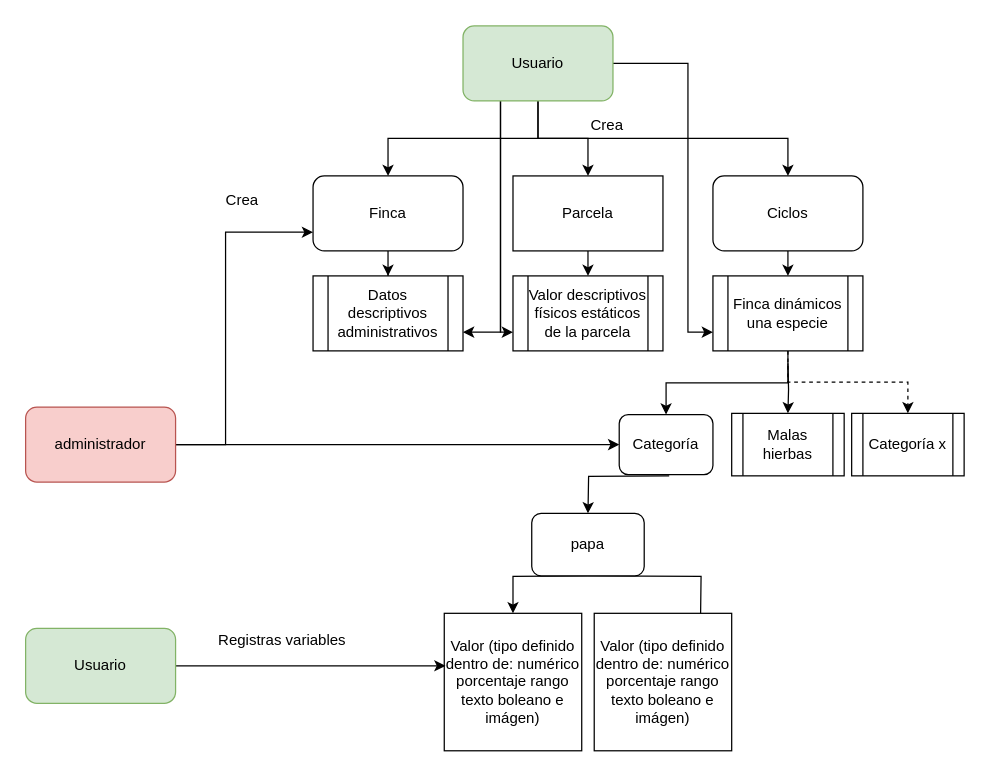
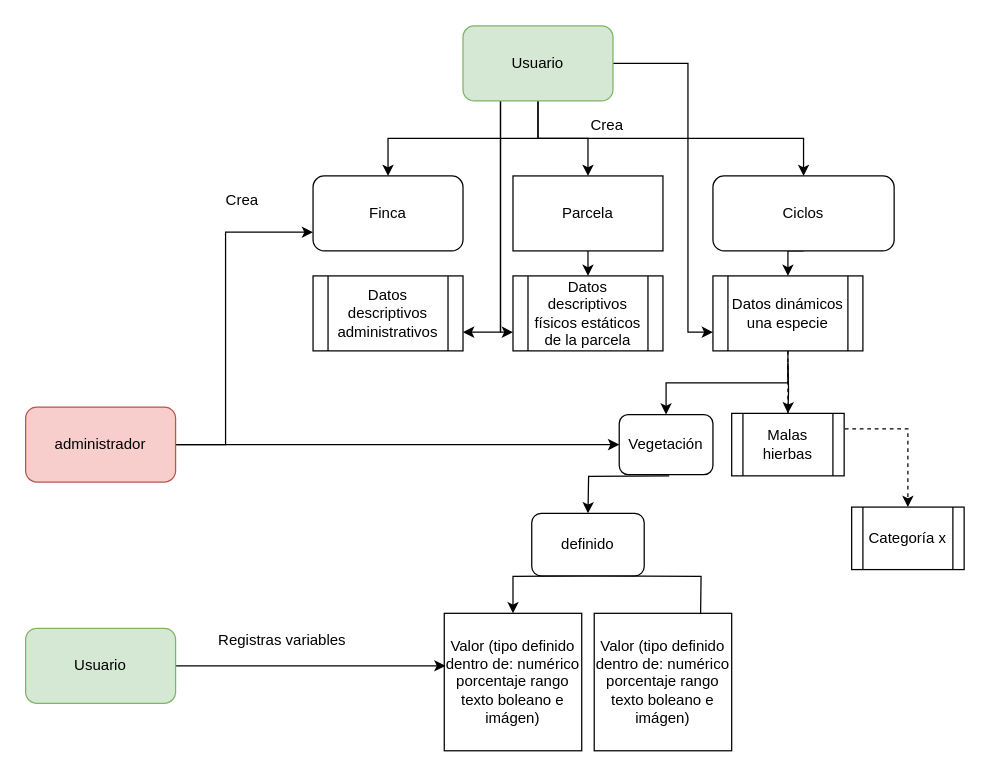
node "Ciclos": size 150x75 -> 181x75
edge "Finca" -> "Datos descriptivos administrativos": removed
node "Valor descriptivos físicos estáticos de la parcela": label "Valor descriptivos físicos estáticos de la parcela" -> "Datos descriptivos físicos estáticos de la parcela"
node "Finca dinámicos una especie": label "Finca dinámicos una especie" -> "Datos dinámicos una especie"
node "Categoría": label "Categoría" -> "Vegetación"
node "Categoría x": moved (908, 444) -> (908, 538)
node "papa": label "papa" -> "definido"
